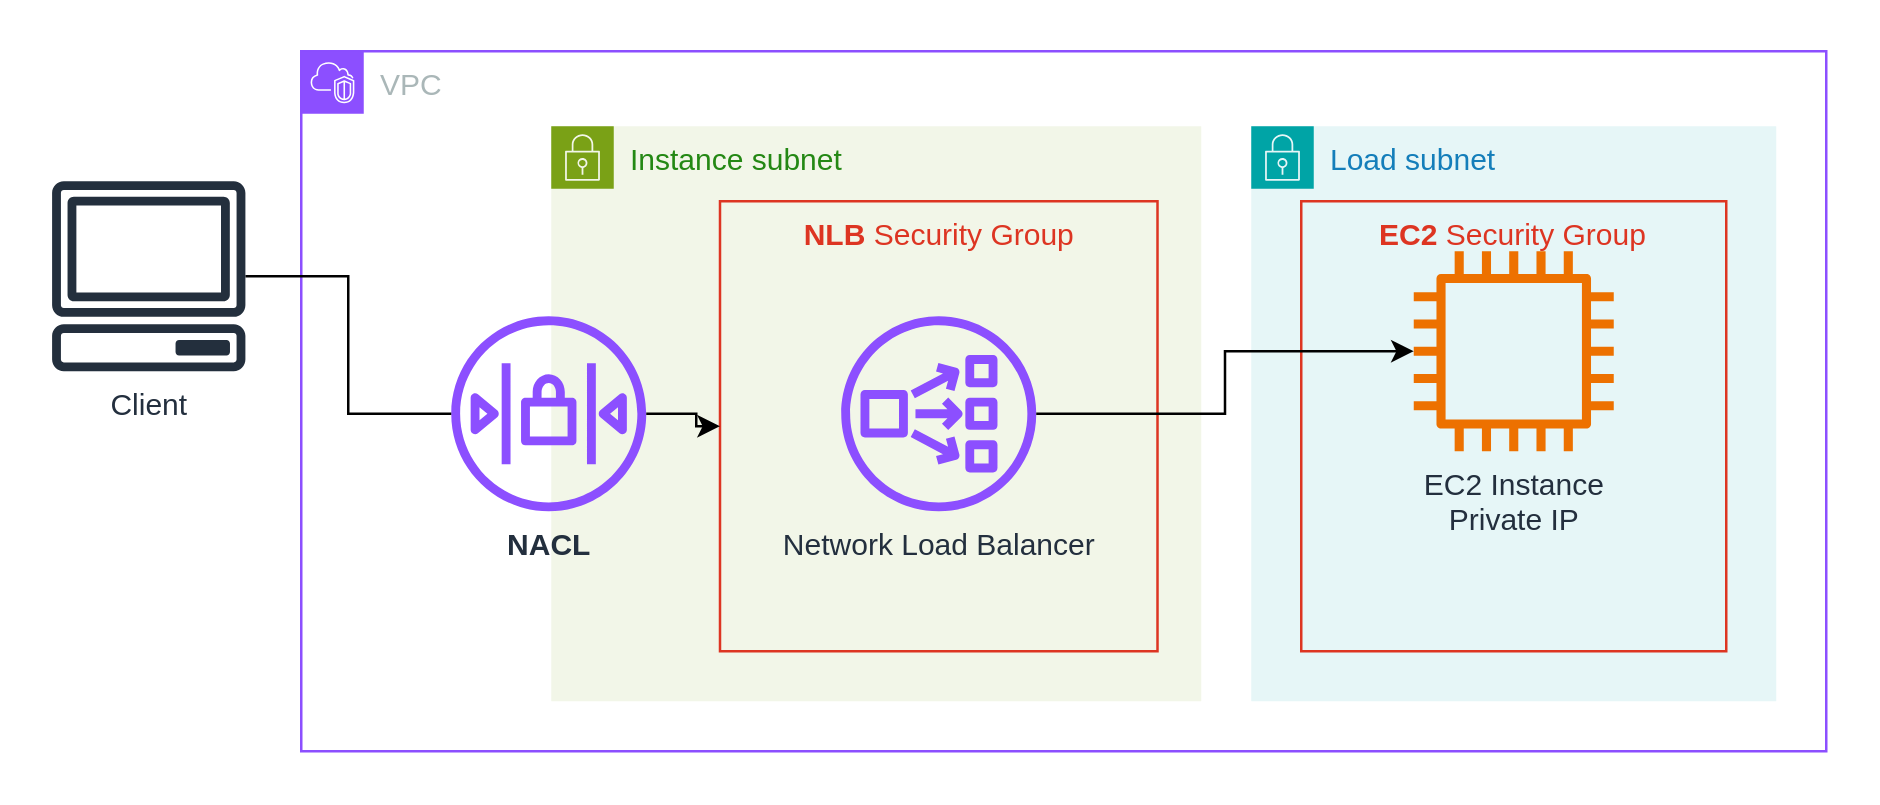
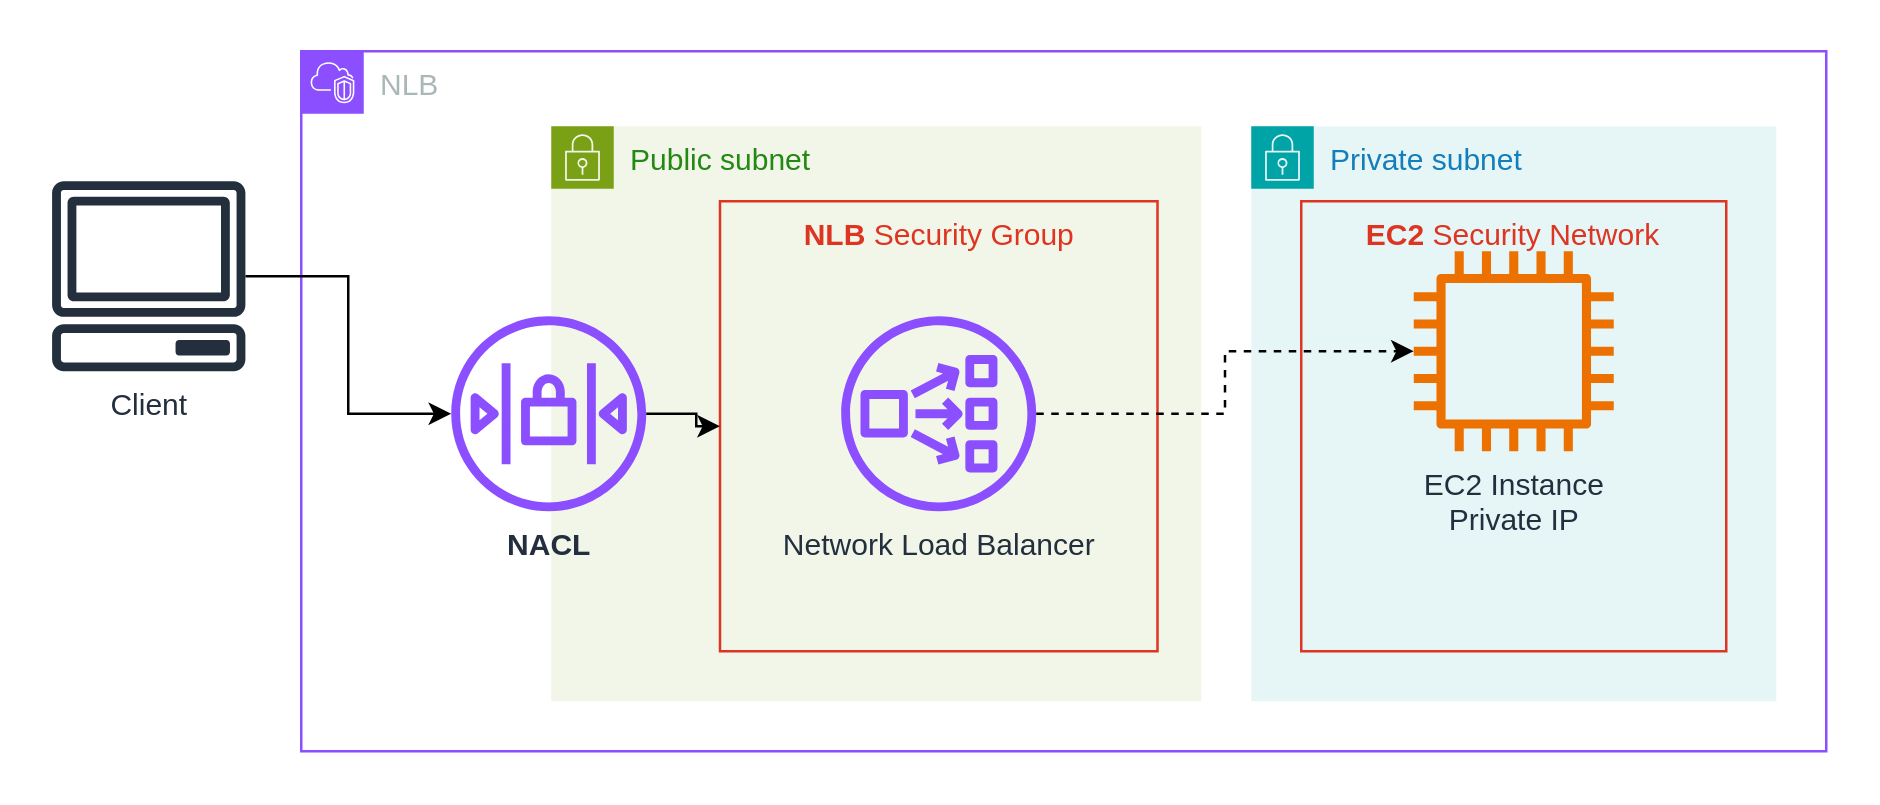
node "VPC": label "VPC" -> "NLB"
node "Instance subnet": label "Instance subnet" -> "Public subnet"
node "Load subnet": label "Load subnet" -> "Private subnet"
node "EC2 Security Group": label "EC2 Security Group" -> "EC2 Security Network"
edge "Network Load Balancer" -> "EC2 Instance Private IP": style solid -> dashed
edge "Client" -- "NACL": arrowhead none -> classic
